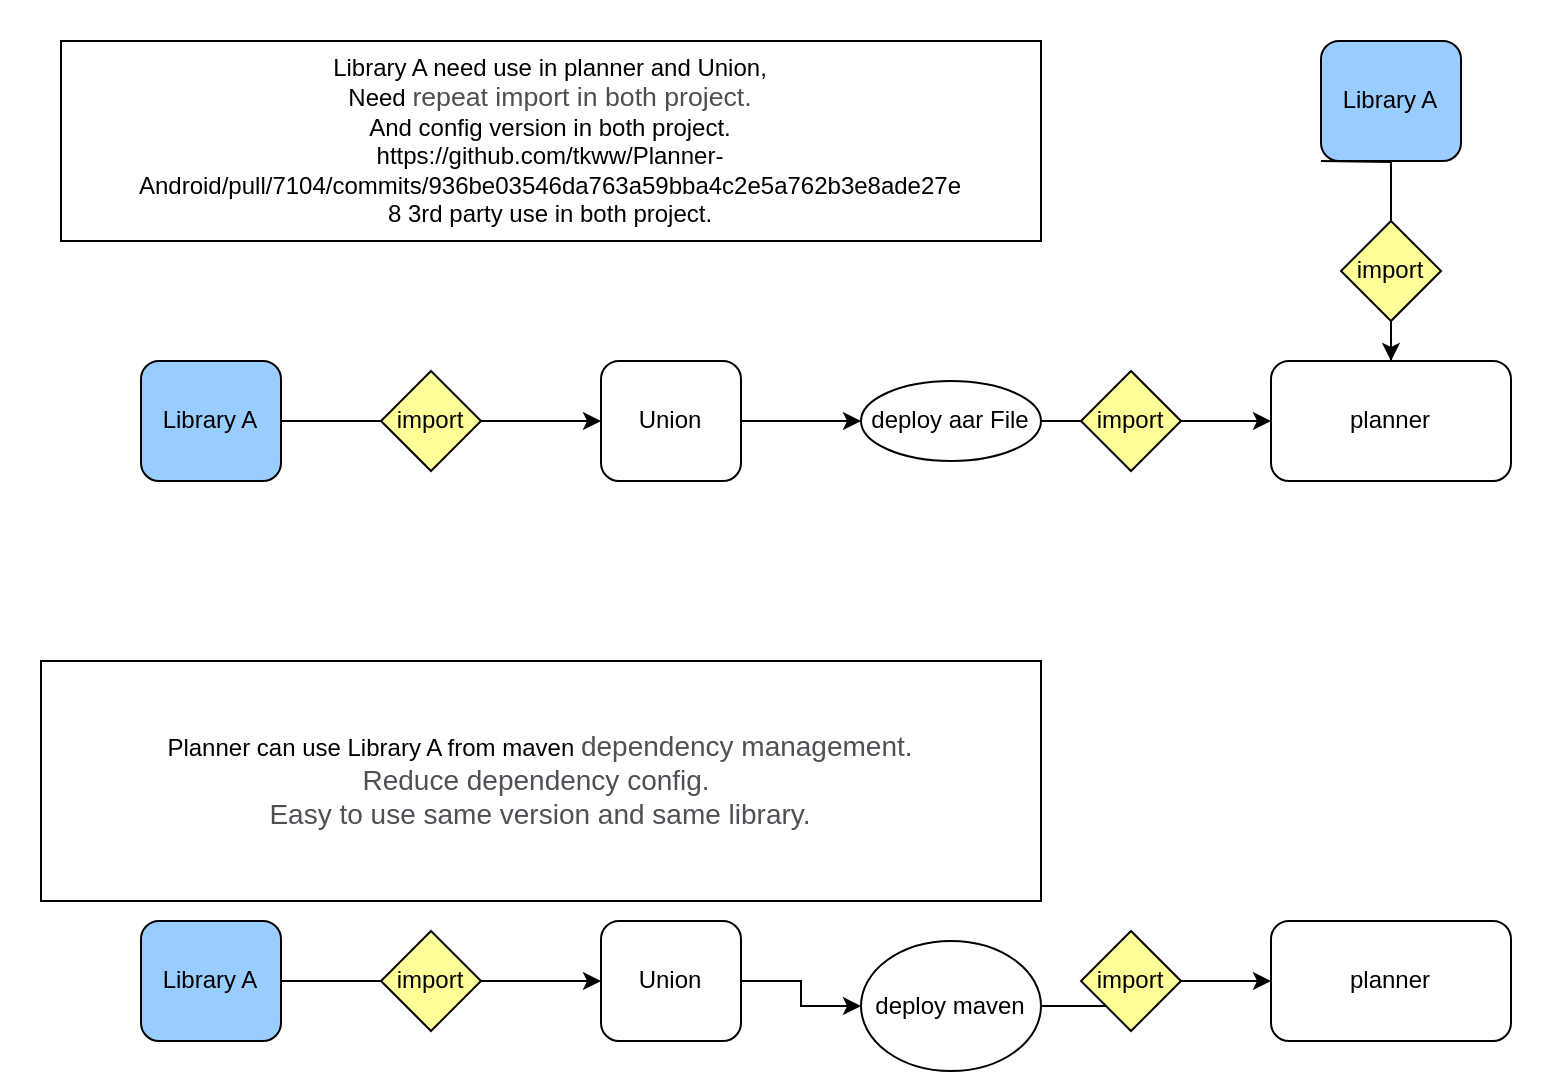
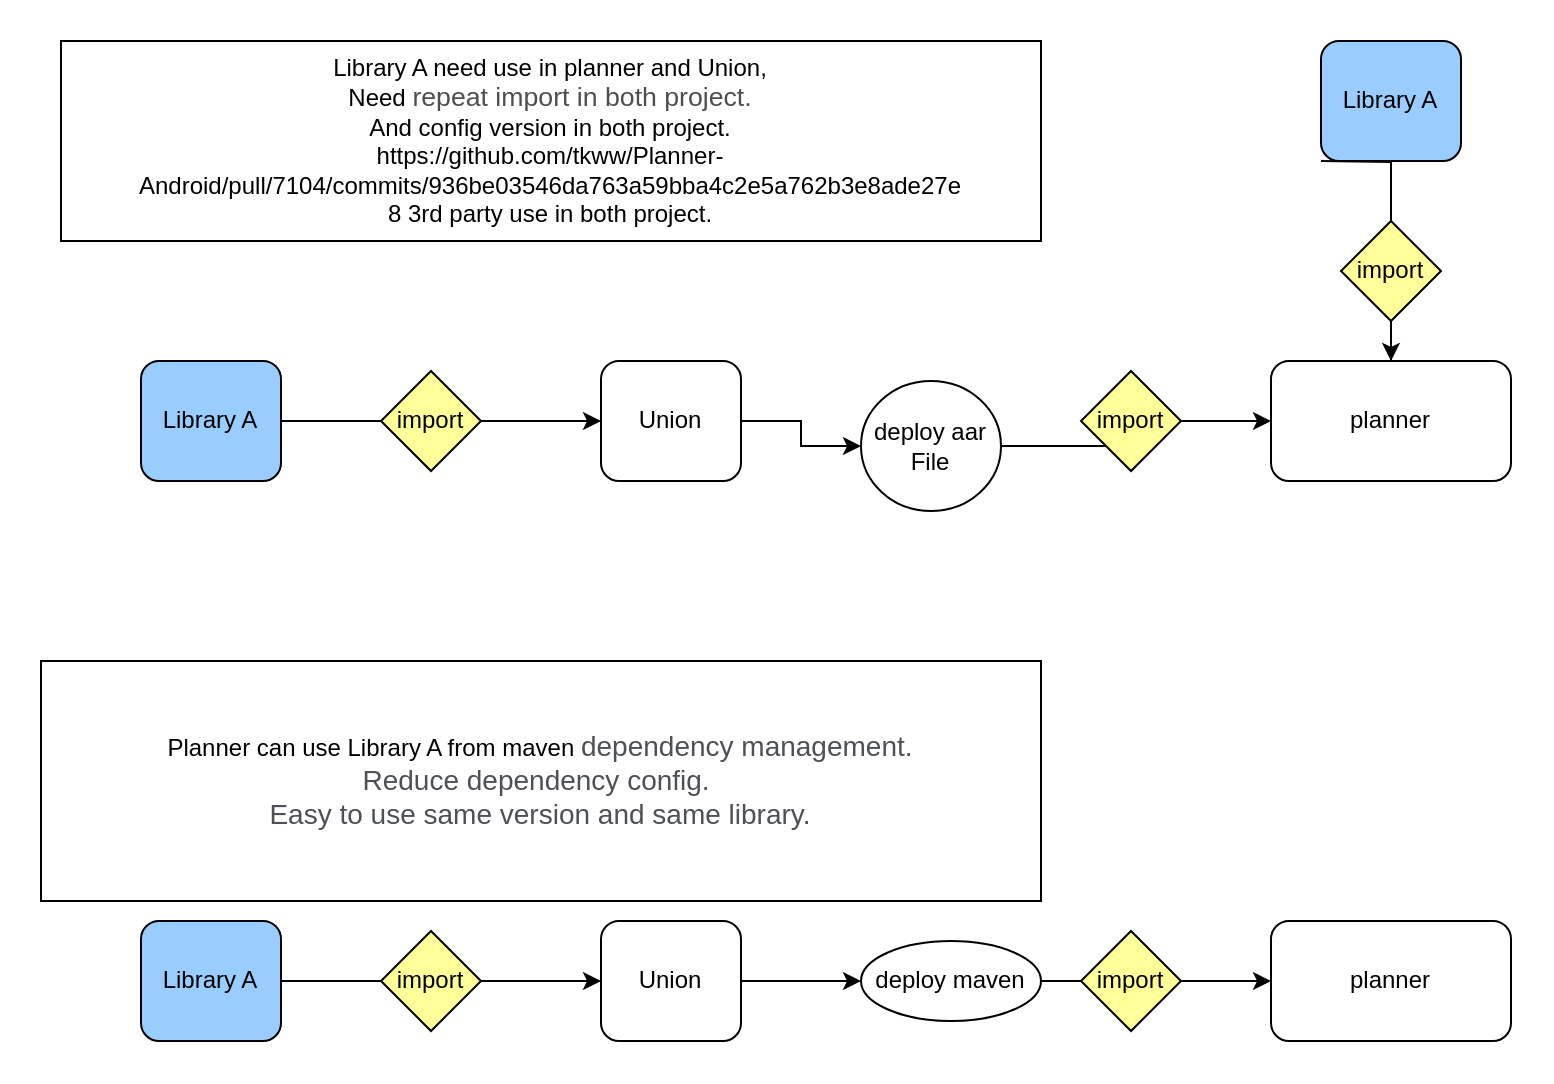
node "deploy aar File": size 180x80 -> 140x130
node "deploy maven": size 180x130 -> 180x80
